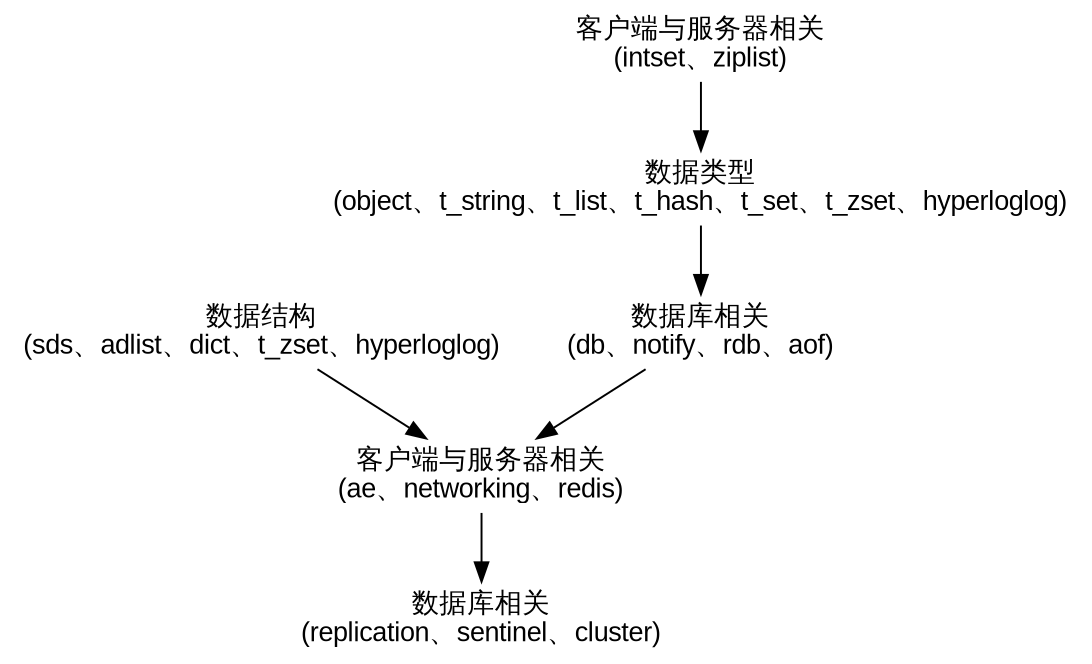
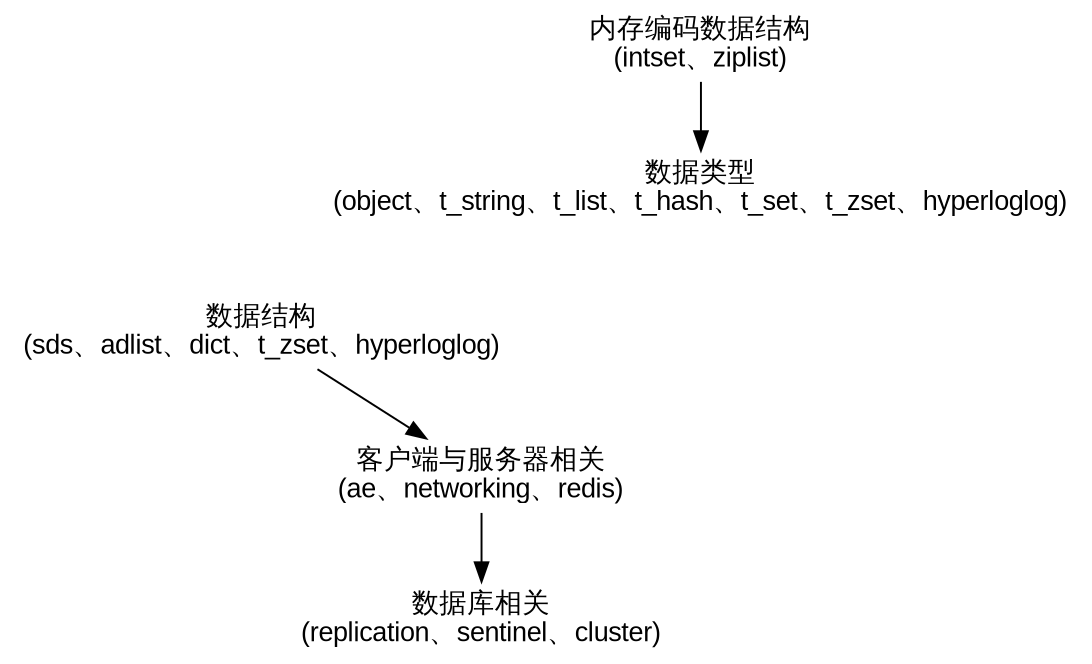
node "客户端与服务器相关 (intset、ziplist)": label "客户端与服务器相关 (intset、ziplist)" -> "内存编码数据结构 (intset、ziplist)"
node "数据库相关 (db、notify、rdb、aof)": removed
